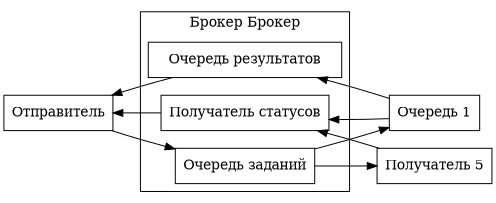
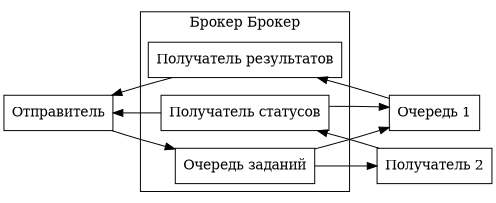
node "Очередь результатов": label "Очередь результатов" -> "Получатель результатов"
edge "Очередь 1" -> "Получатель статусов": reversed
node "Получатель 5": label "Получатель 5" -> "Получатель 2"
